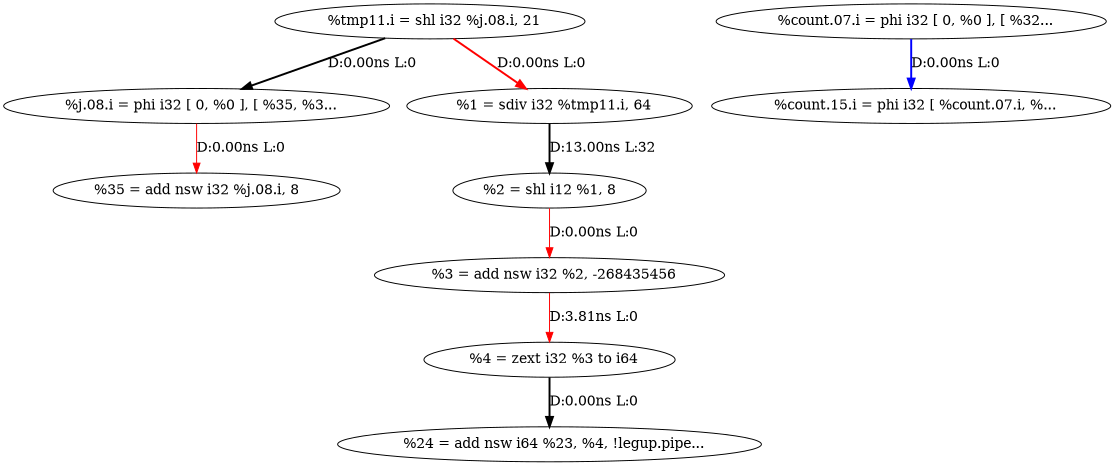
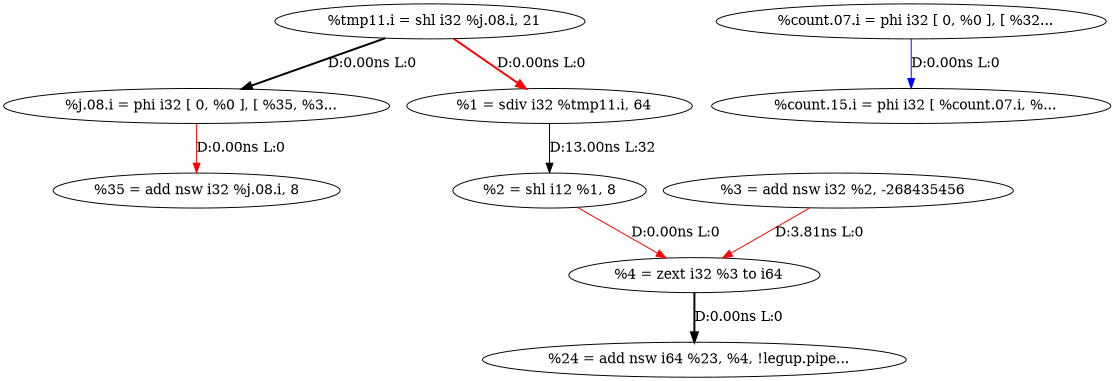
edge "%count.07.i = phi i32 [ 0, %0 ], [ %32..." -> "%count.15.i = phi i32 [ %count.07.i, %...": style bold -> solid
edge "%1 = sdiv i32 %tmp11.i, 64" -> "%2 = shl i12 %1, 8": style bold -> solid
edge "%2 = shl i12 %1, 8" -> "%3 = add nsw i32 %2, -268435456": now "%2 = shl i12 %1, 8" -> "%4 = zext i32 %3 to i64"
